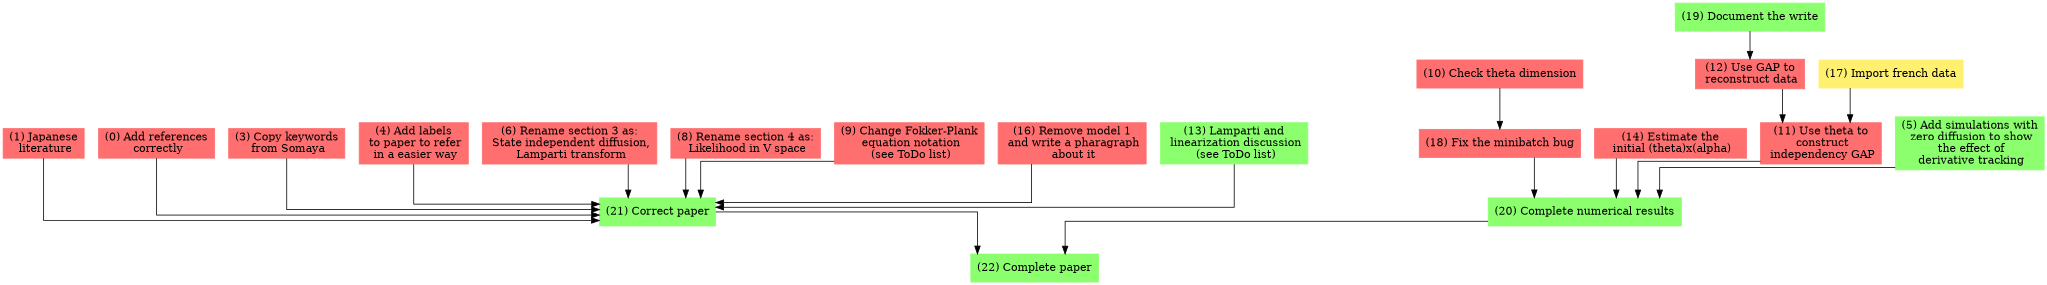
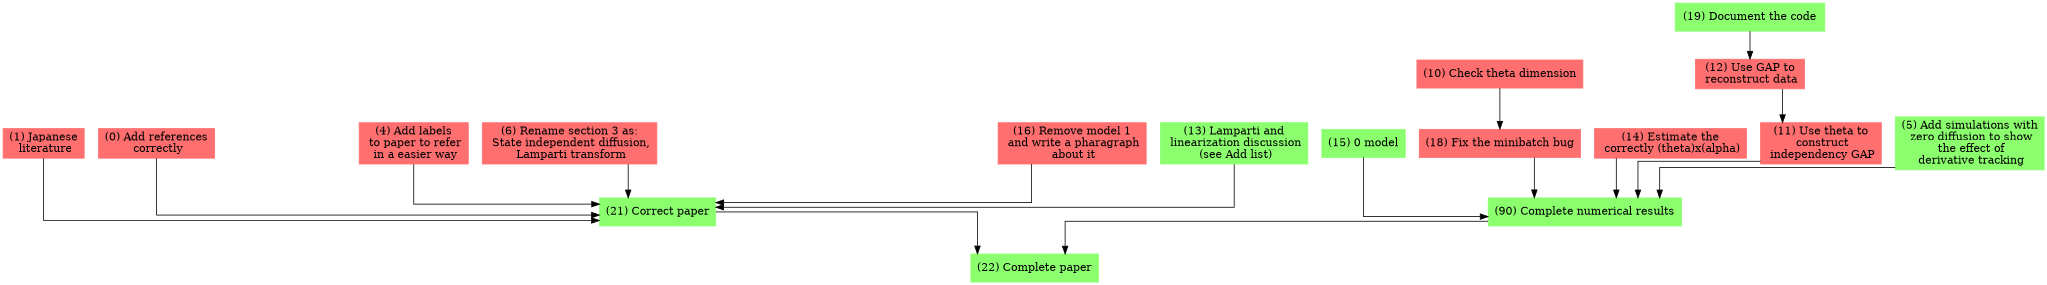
node "(19) Document the write": label "(19) Document the write" -> "(19) Document the code"
node "(17) Import french data": removed
node "(3) Copy keywords from Somaya": removed
node "(8) Rename section 4 as: Likelihood in V space": removed
node "(9) Change Fokker-Plank equation notation (see ToDo list)": removed
node "(13) Lamparti and linearization discussion (see ToDo list)": label "(13) Lamparti and linearization discussion (see ToDo list)" -> "(13) Lamparti and linearization discussion (see Add list)"
node "(15) 0 model": added
node "(14) Estimate the initial (theta)x(alpha)": label "(14) Estimate the initial (theta)x(alpha)" -> "(14) Estimate the correctly (theta)x(alpha)"
node "(20) Complete numerical results": label "(20) Complete numerical results" -> "(90) Complete numerical results"
